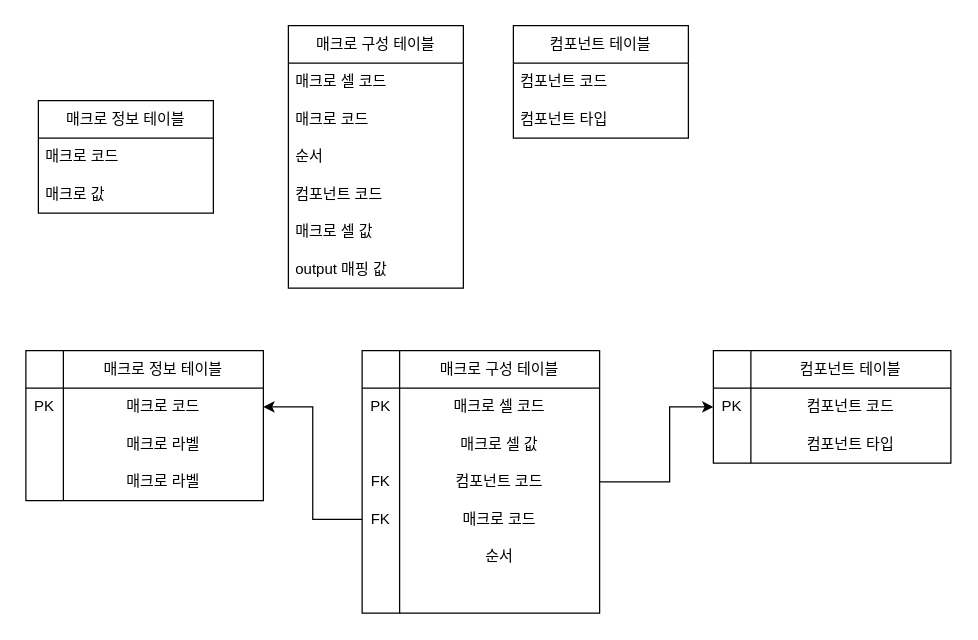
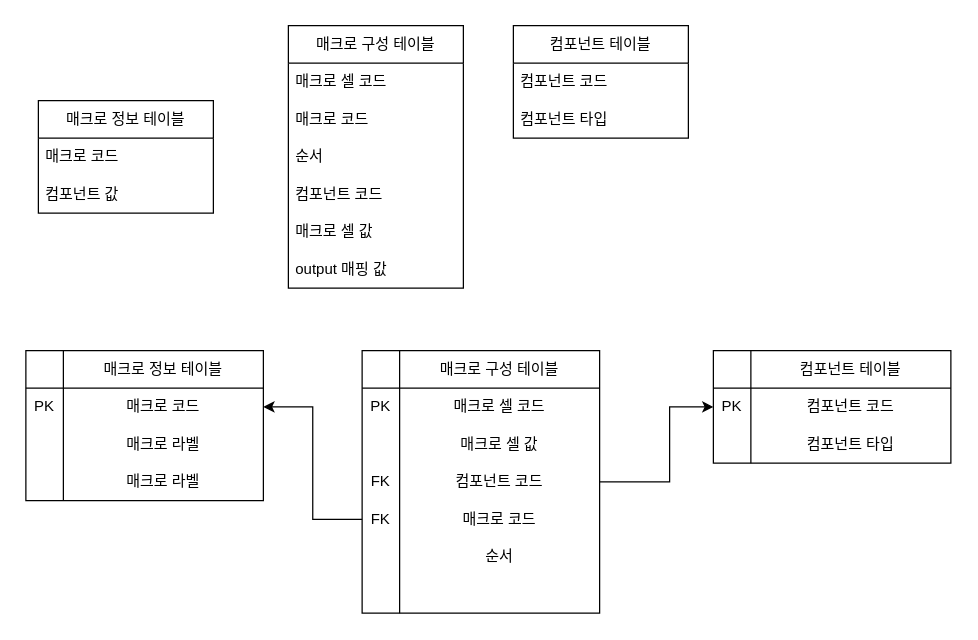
node "매크로 값": label "매크로 값" -> "컴포넌트 값"
